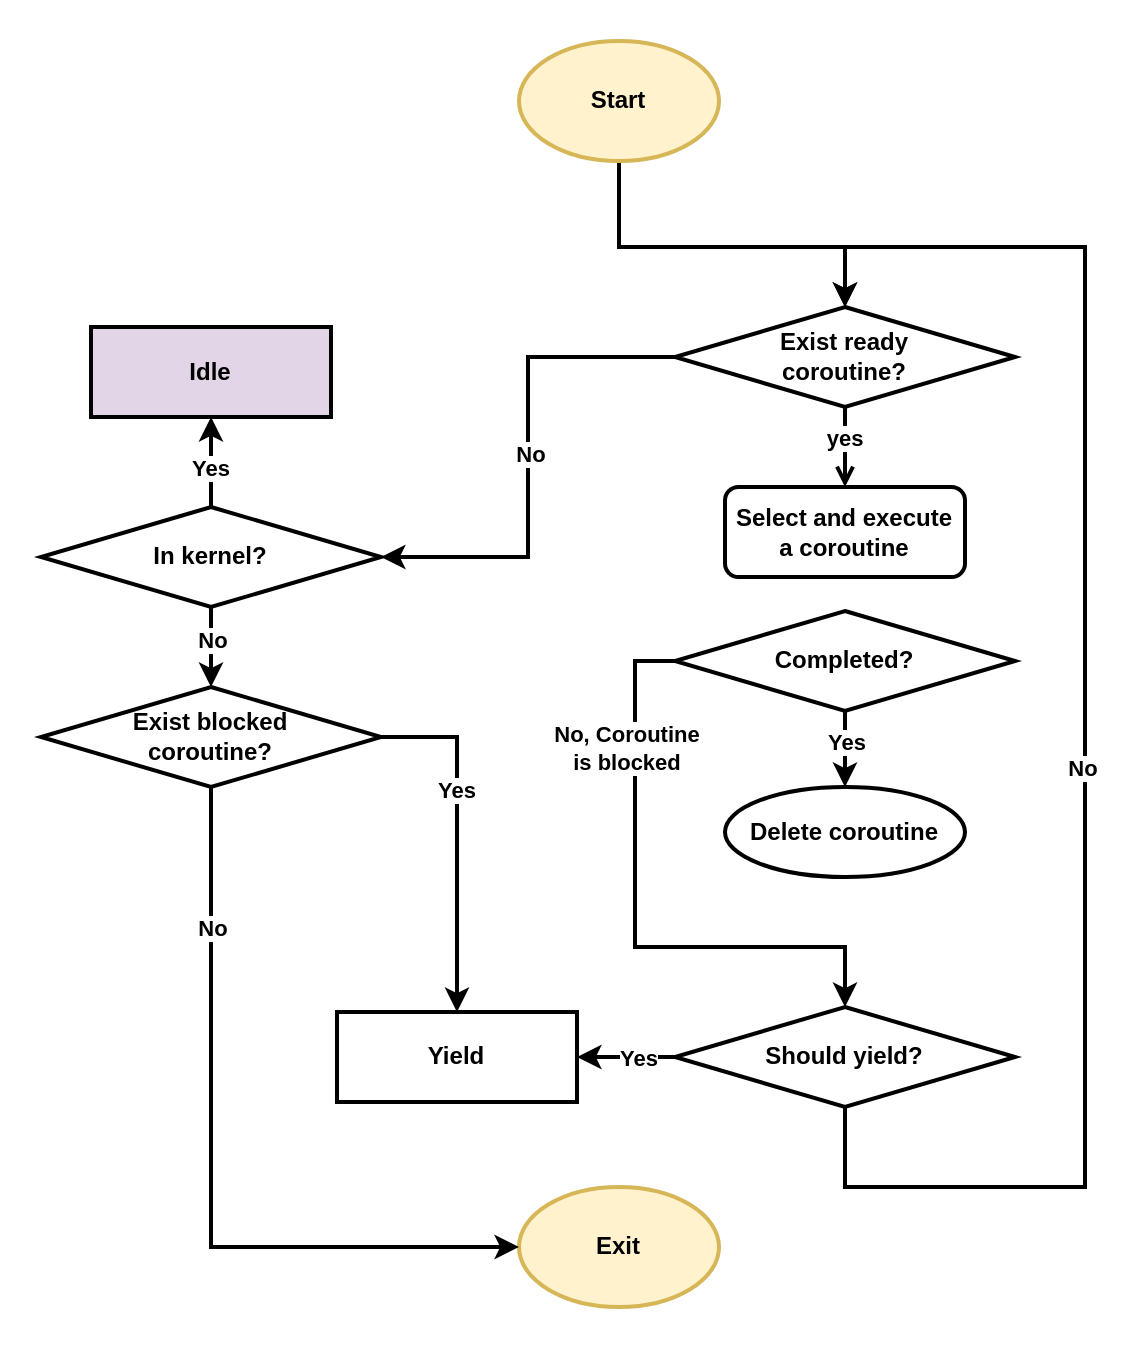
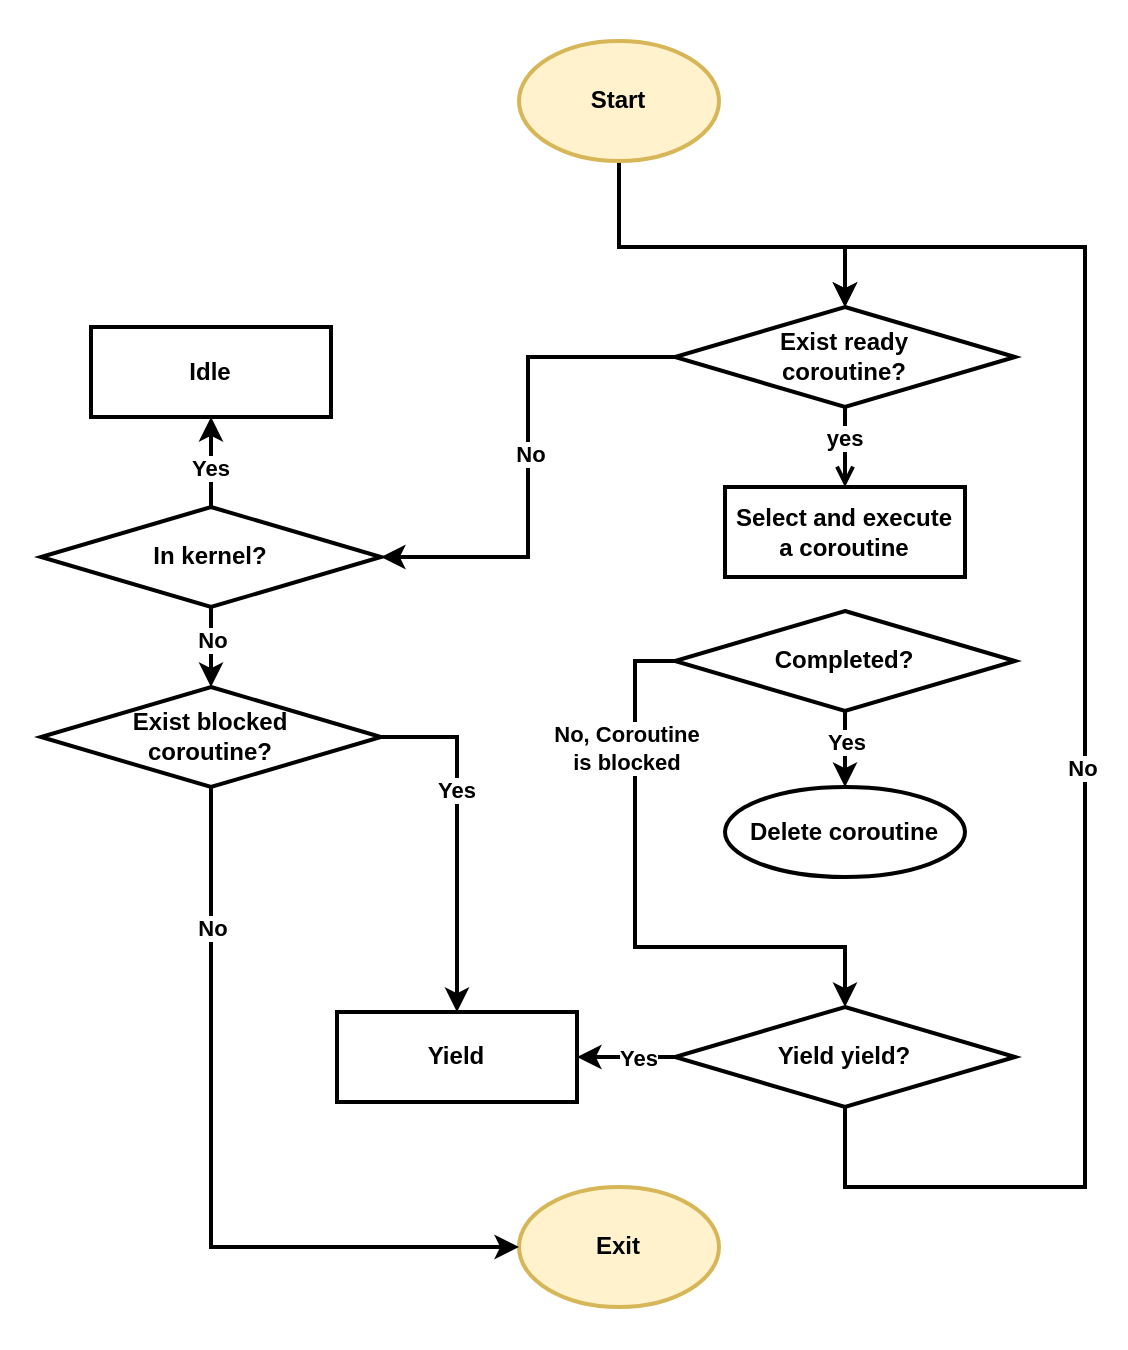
node "Idle": fillcolor #e1d5e7 -> #ffffff
node "Select and execute a coroutine": shape rounded rectangle -> rectangle
node "Should yield?": label "Should yield?" -> "Yield yield?"
